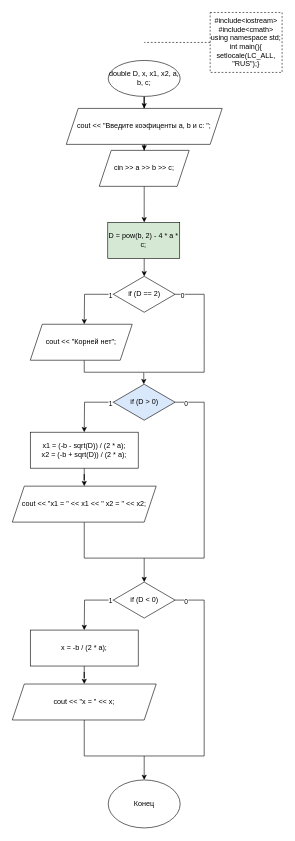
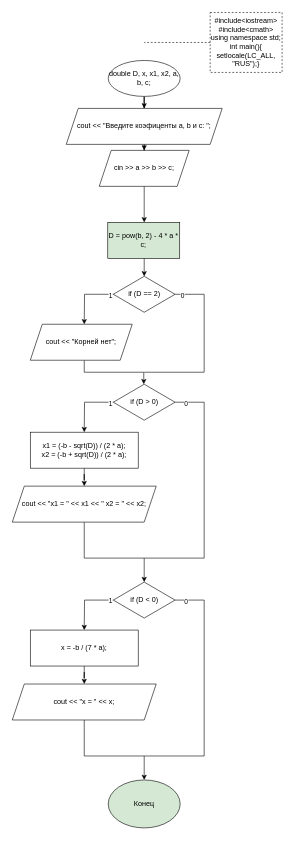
node "if (D > 0)": fillcolor #dae8fc -> #ffffff
node "x = -b / (2 * a);": label "x = -b / (2 * a);" -> "x = -b / (7 * a);"
node "Конец": fillcolor #ffffff -> #d5e8d4
